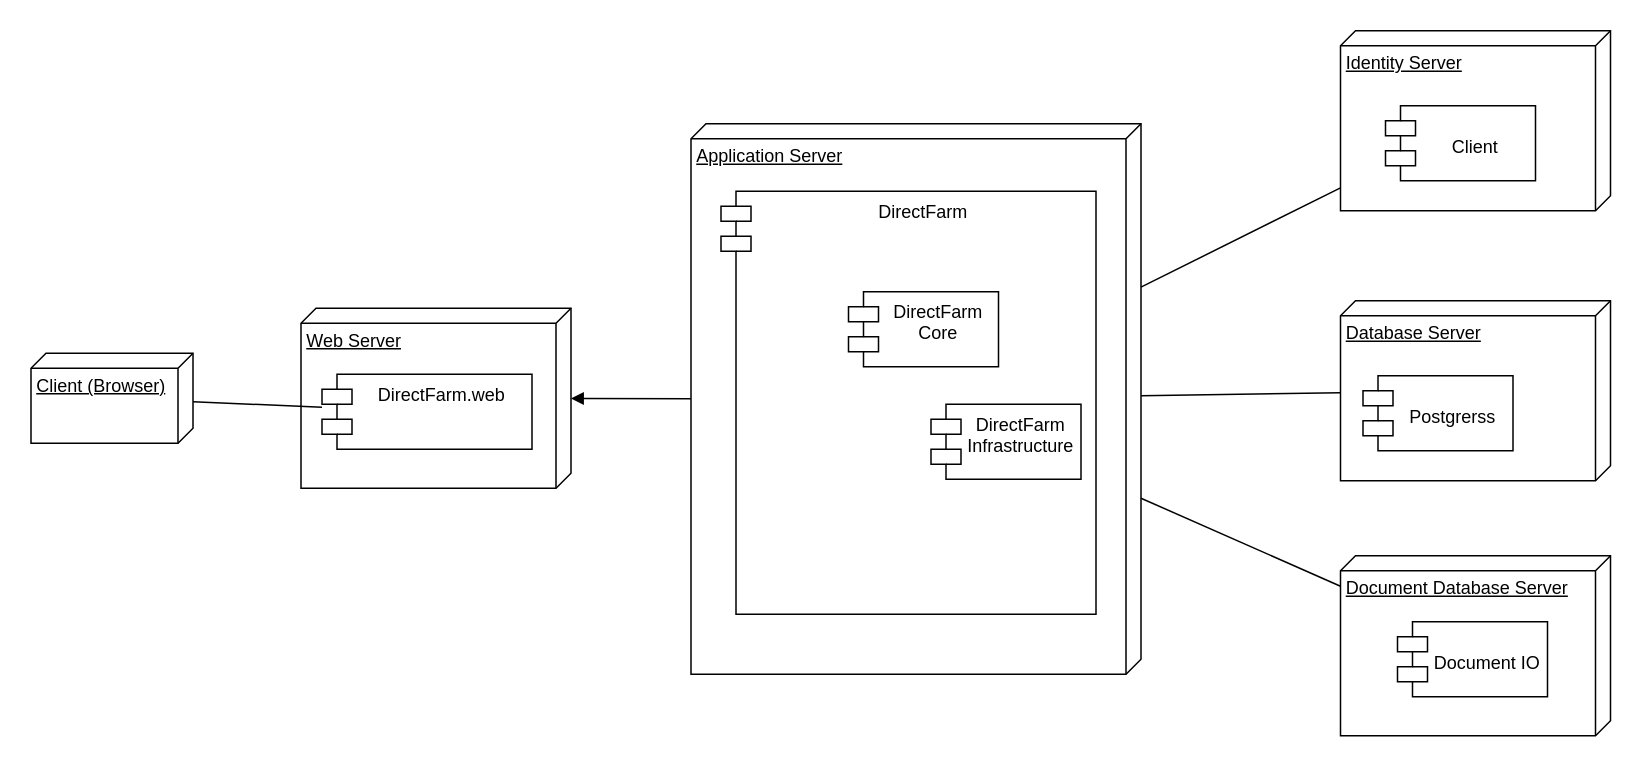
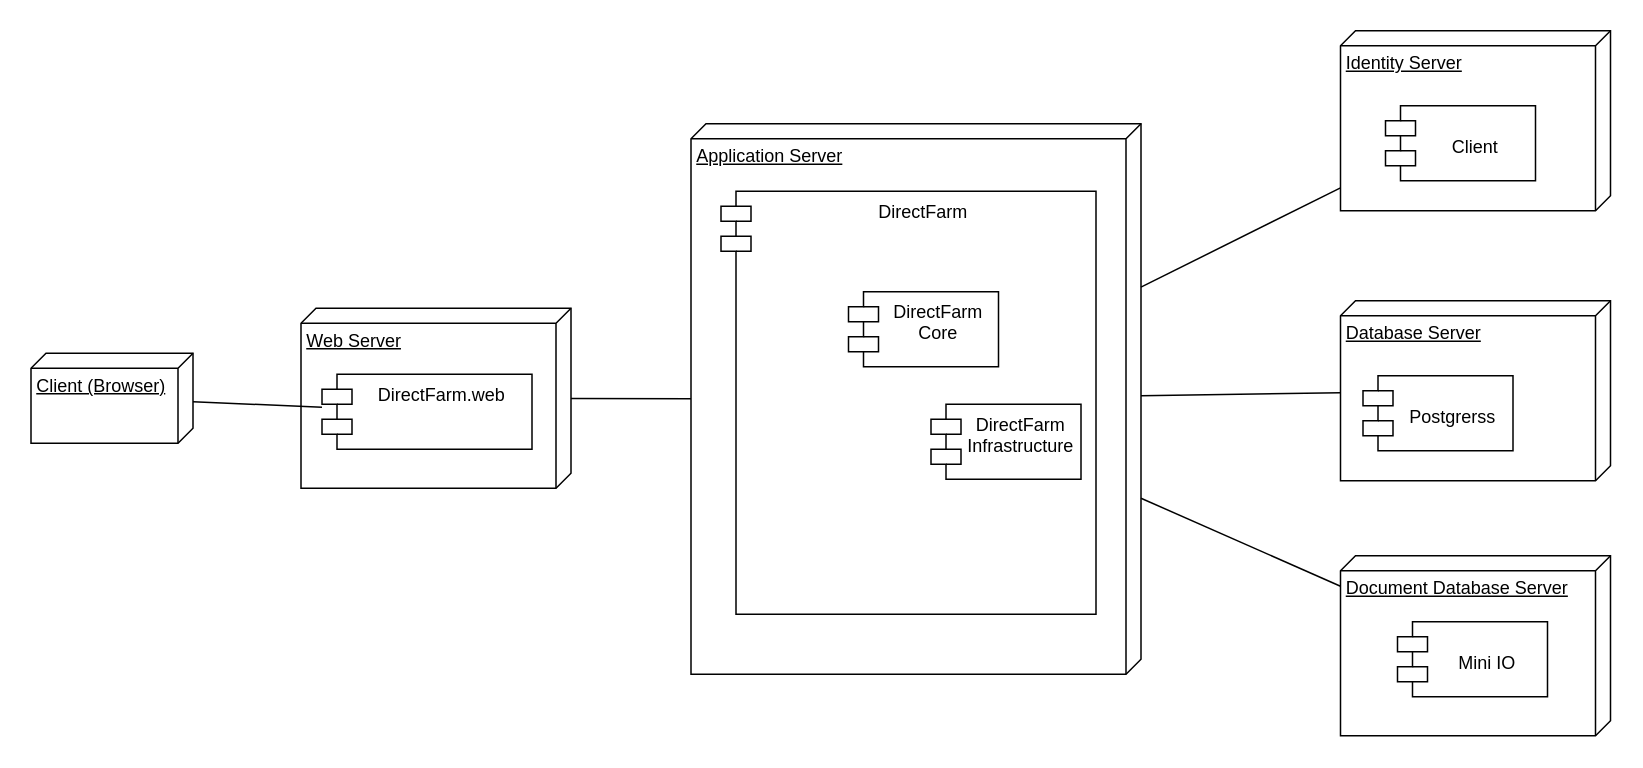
edge "Application Server" -> "Web Server": arrowhead block -> none
node "Document IO": label "Document IO" -> "Mini IO"
